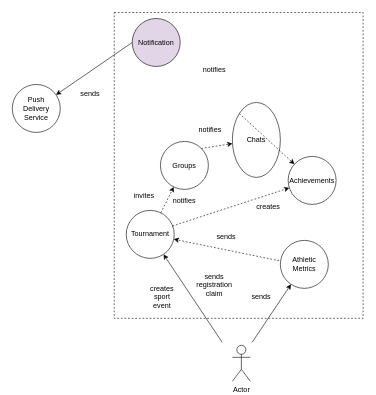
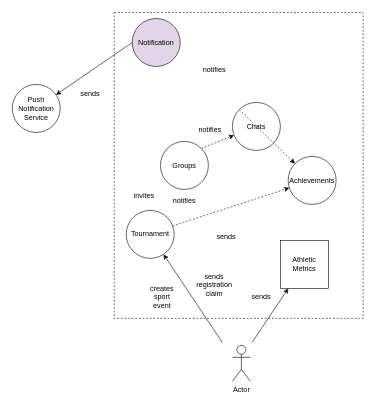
node "Push Delivery Service": label "Push Delivery Service" -> "Push Notification Service"
node "Chats": size 48x75 -> 48x48
edge "Tournament" -> "Groups": removed
node "creates": removed
edge "AthleticMetrics" -> "Tournament": removed
node "AthleticMetrics": shape ellipse -> rectangle
